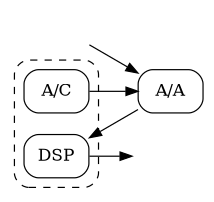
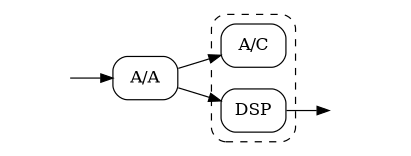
edge "A/C" -> "A/A": reversed
